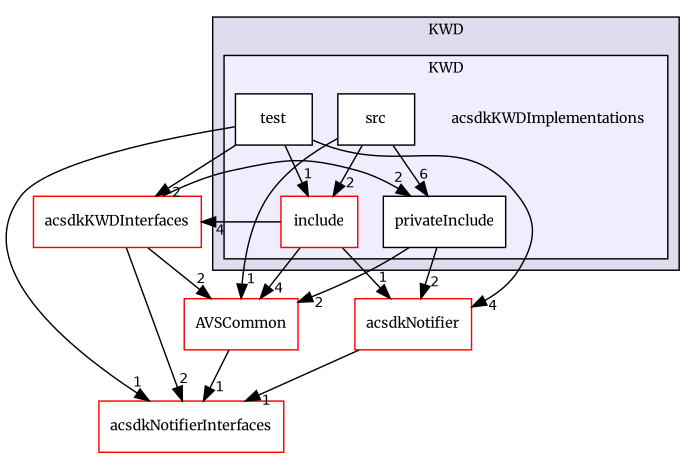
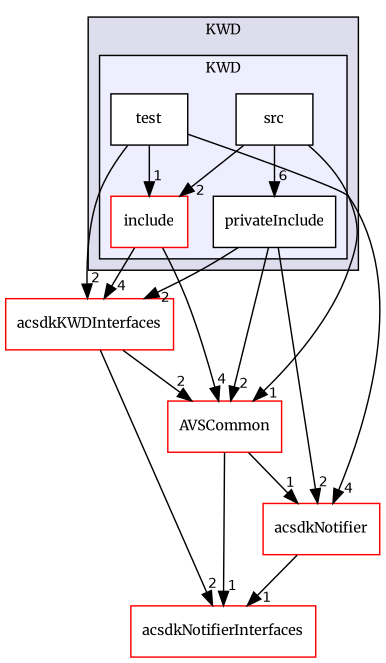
node "acsdkKWDImplementations": removed
edge "acsdkKWDInterfaces" -> "privateInclude": reversed
edge "test" -> "acsdkNotifierInterfaces": removed
edge "include" -> "acsdkNotifier": now "AVSCommon" -> "acsdkNotifier"
